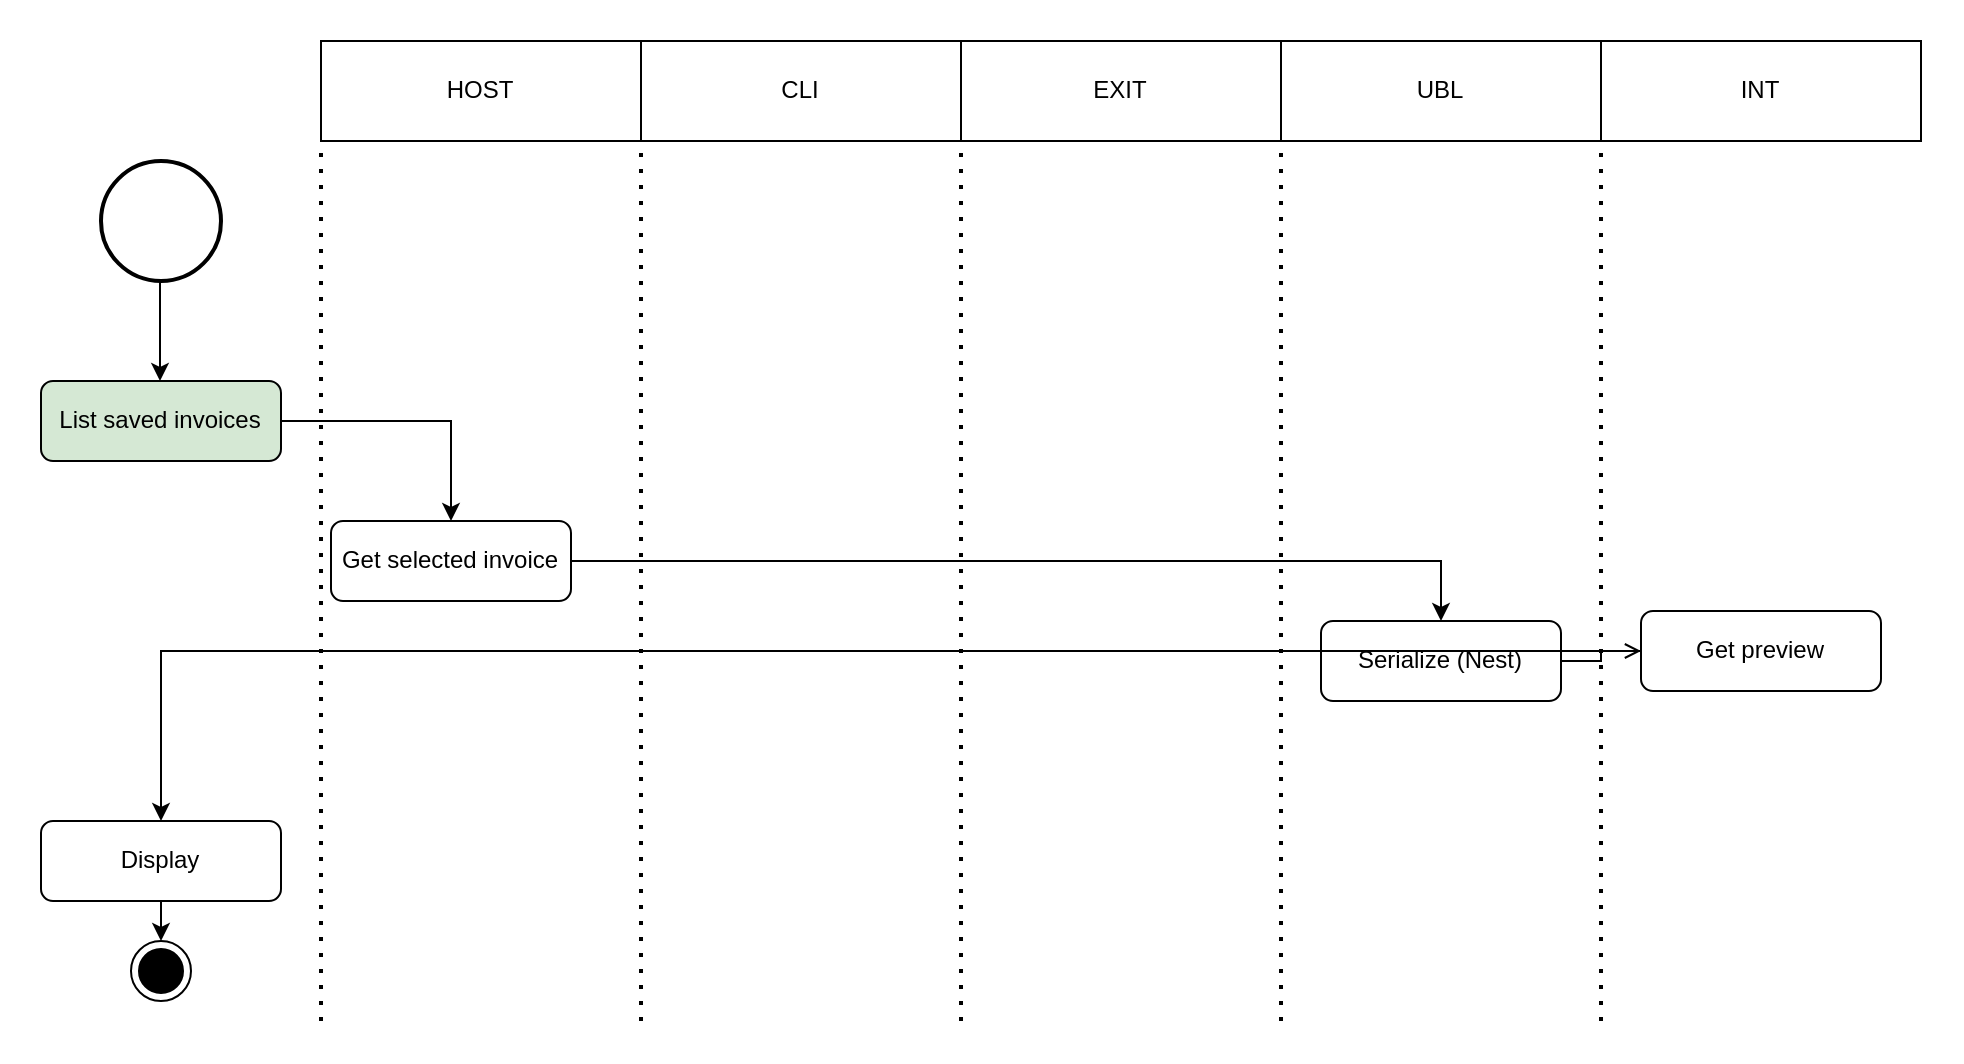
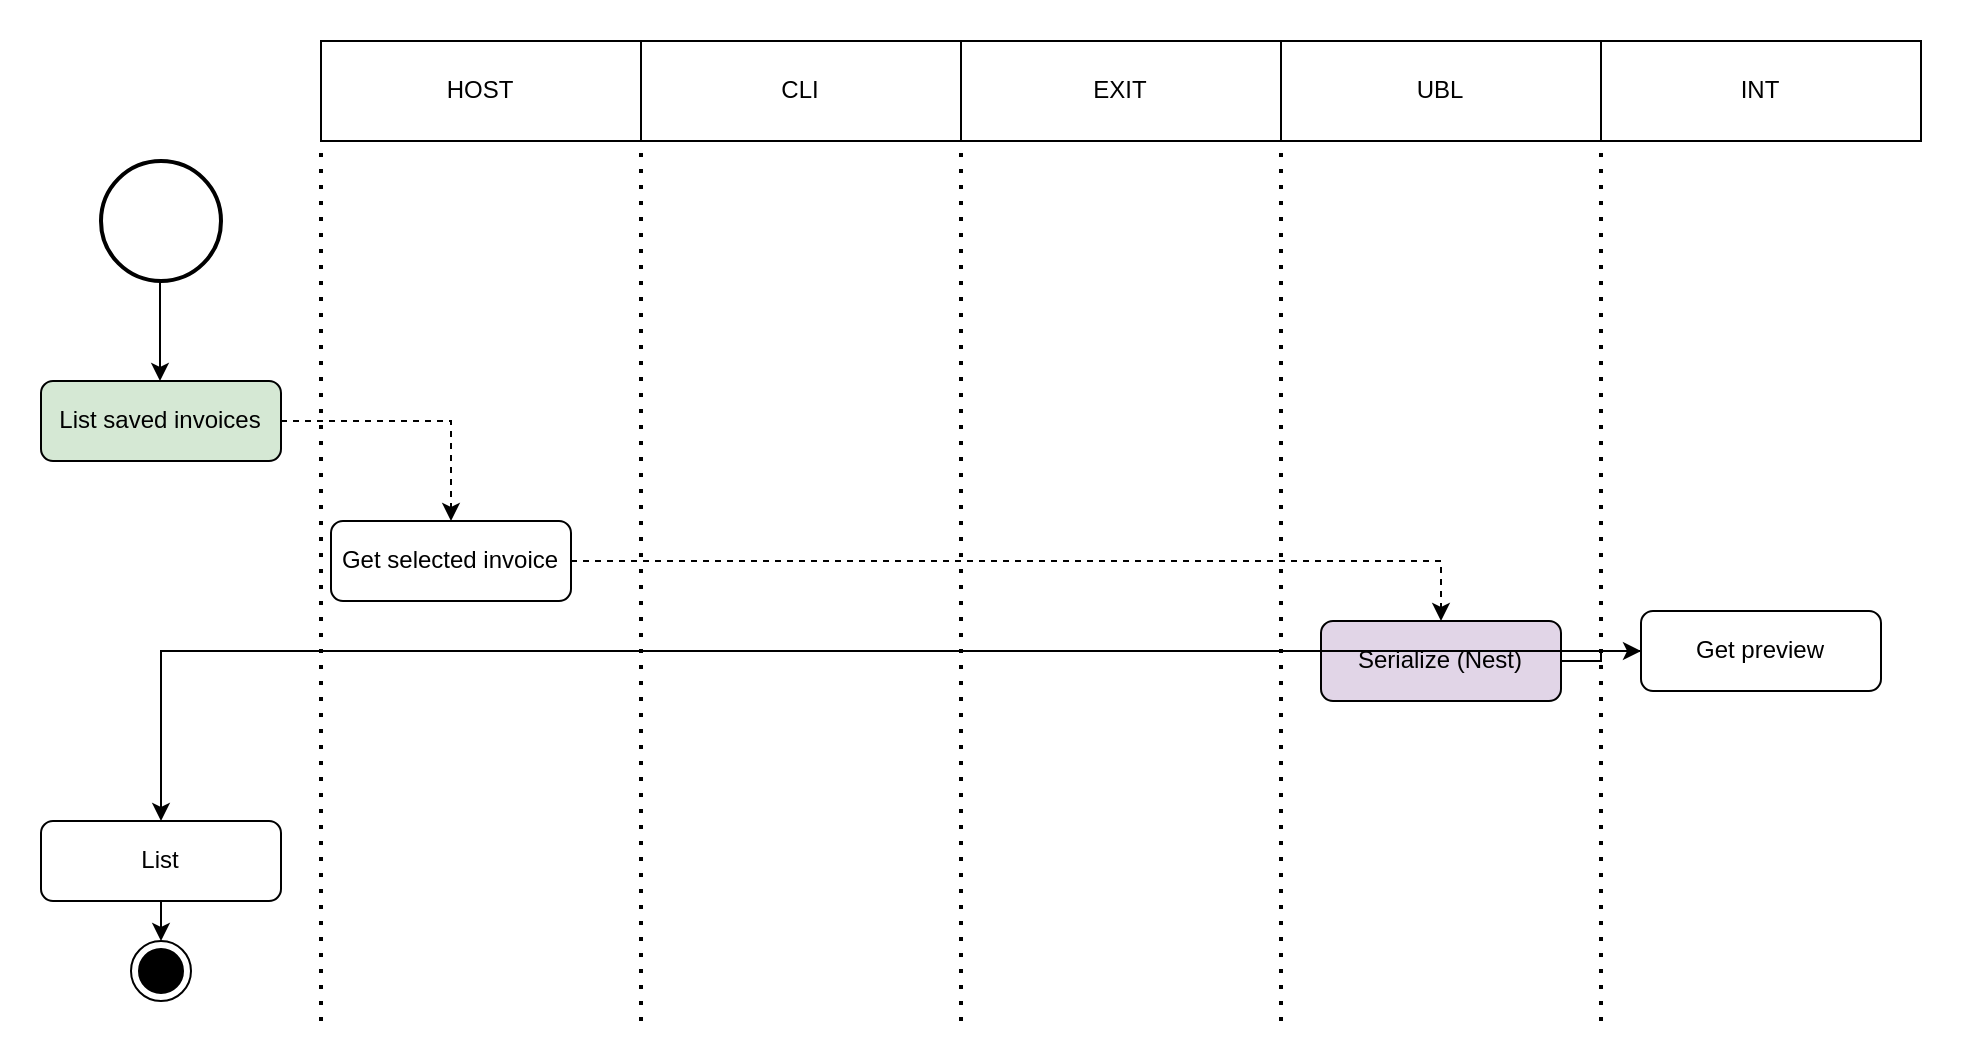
edge "List saved invoices" -> "Get selected invoice": style solid -> dashed
edge "Get selected invoice" -> "Serialize (Nest)": style solid -> dashed
node "Serialize (Nest)": fillcolor #ffffff -> #e1d5e7
edge "Serialize (Nest)" -> "Get preview": arrowhead open -> classic
node "Display": label "Display" -> "List"
